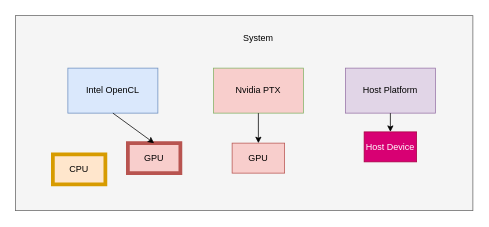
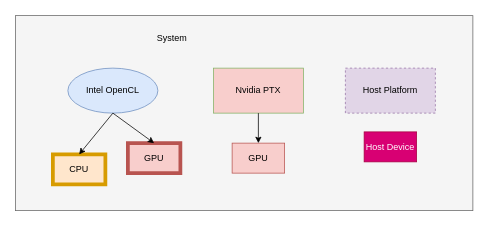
node "System": moved (258, 38) -> (172, 38)
node "Intel OpenCL": shape rectangle -> ellipse
node "Host Platform": style solid -> dashed
edge "Host Platform" -> "Host Device": removed
edge "Intel OpenCL" -> "CPU": added
